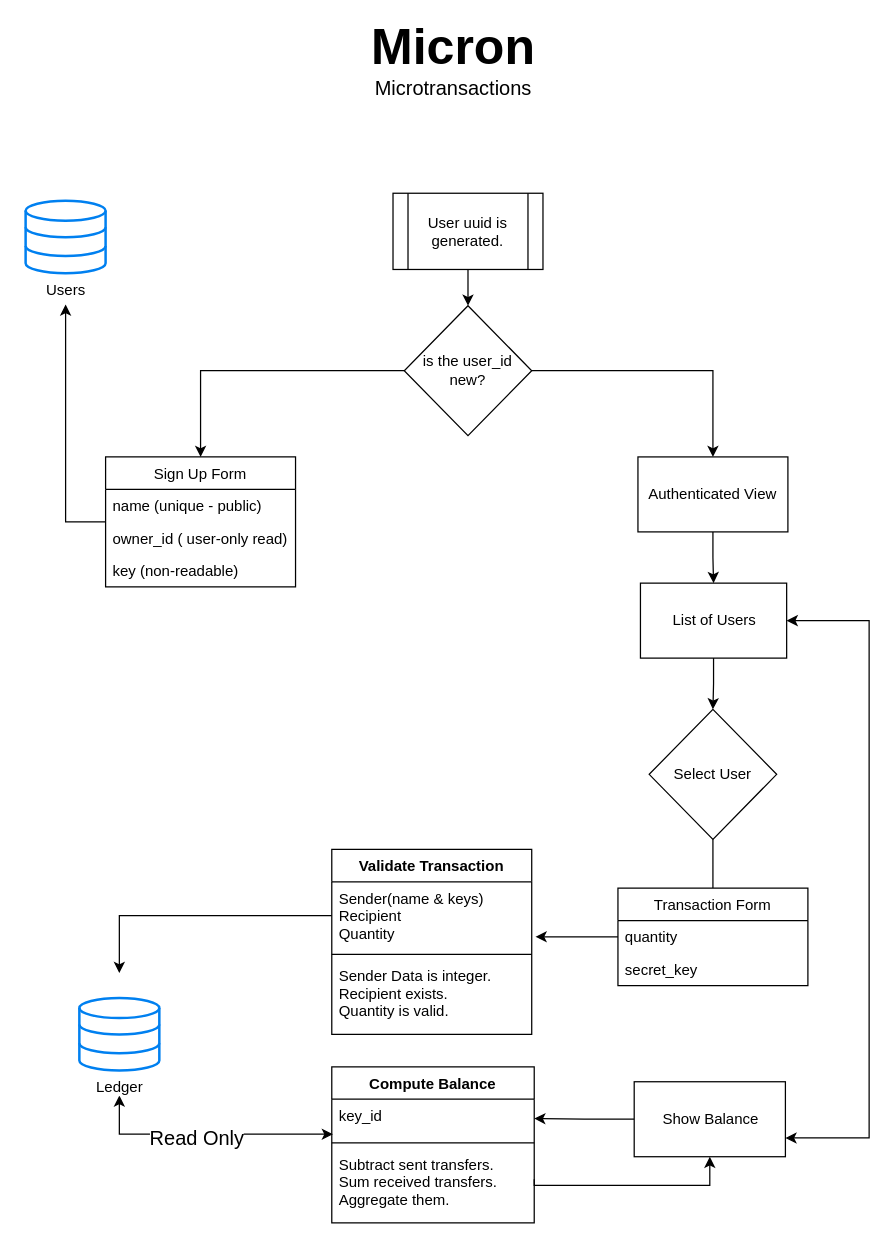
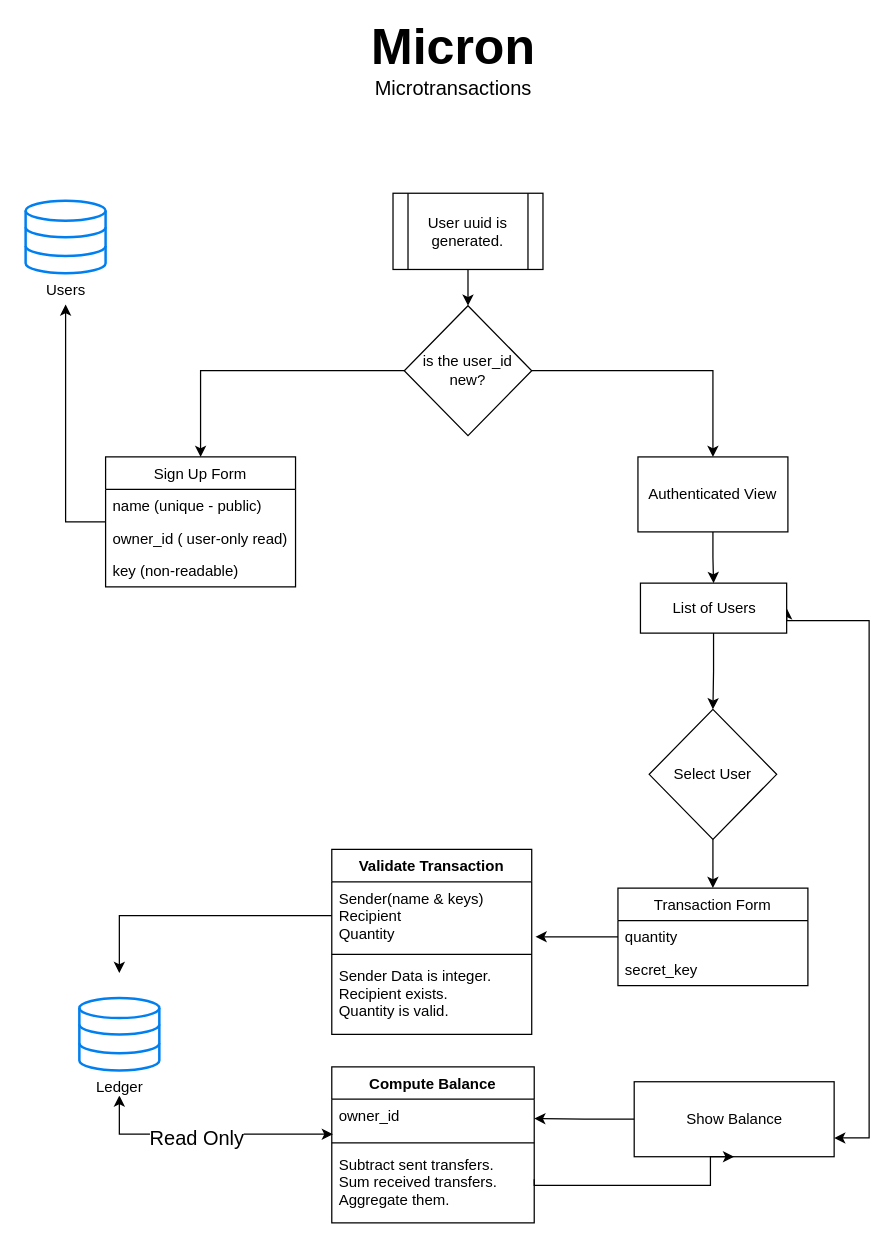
node "List of Users": size 146x75 -> 146x50
edge "Select User" -- "Transaction Form": arrowhead none -> classic
node "key_id": label "key_id" -> "owner_id"
node "Show Balance": size 151x75 -> 200x75
